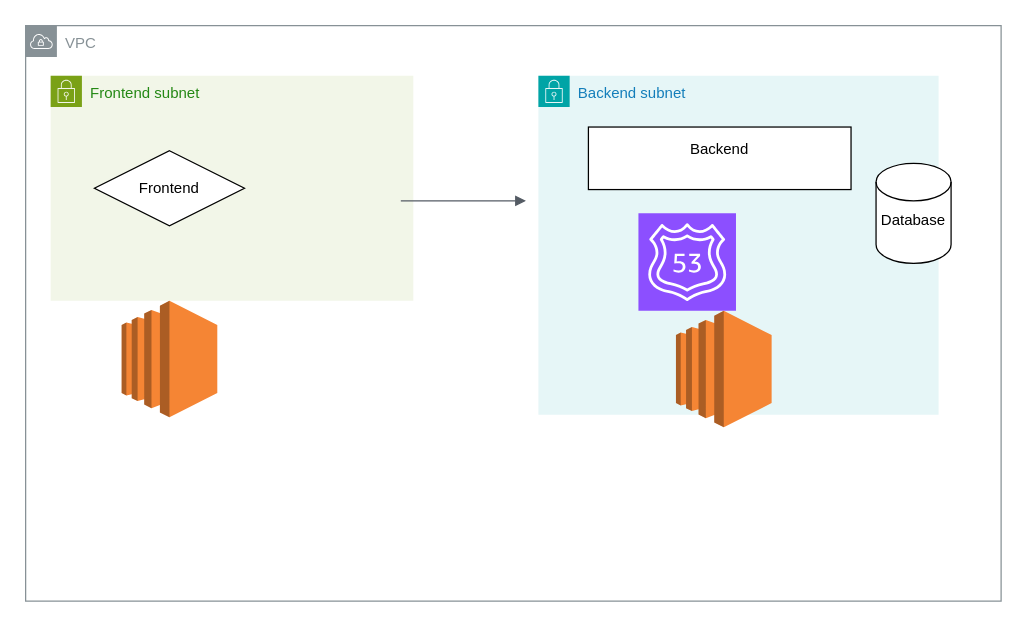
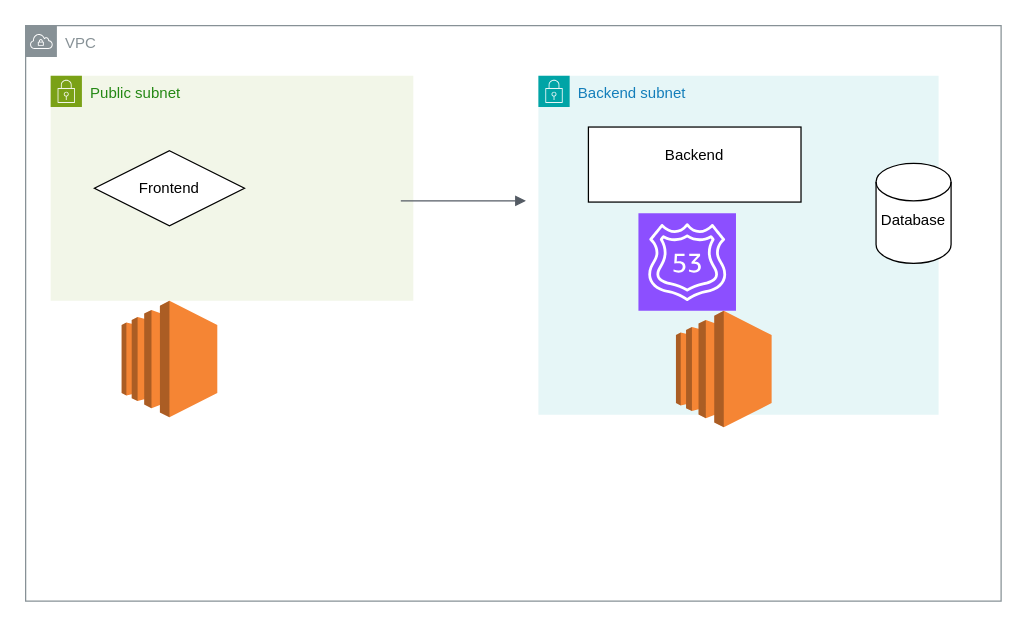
node "Frontend subnet": label "Frontend subnet" -> "Public subnet"
node "Backend": size 263x63 -> 213x75
